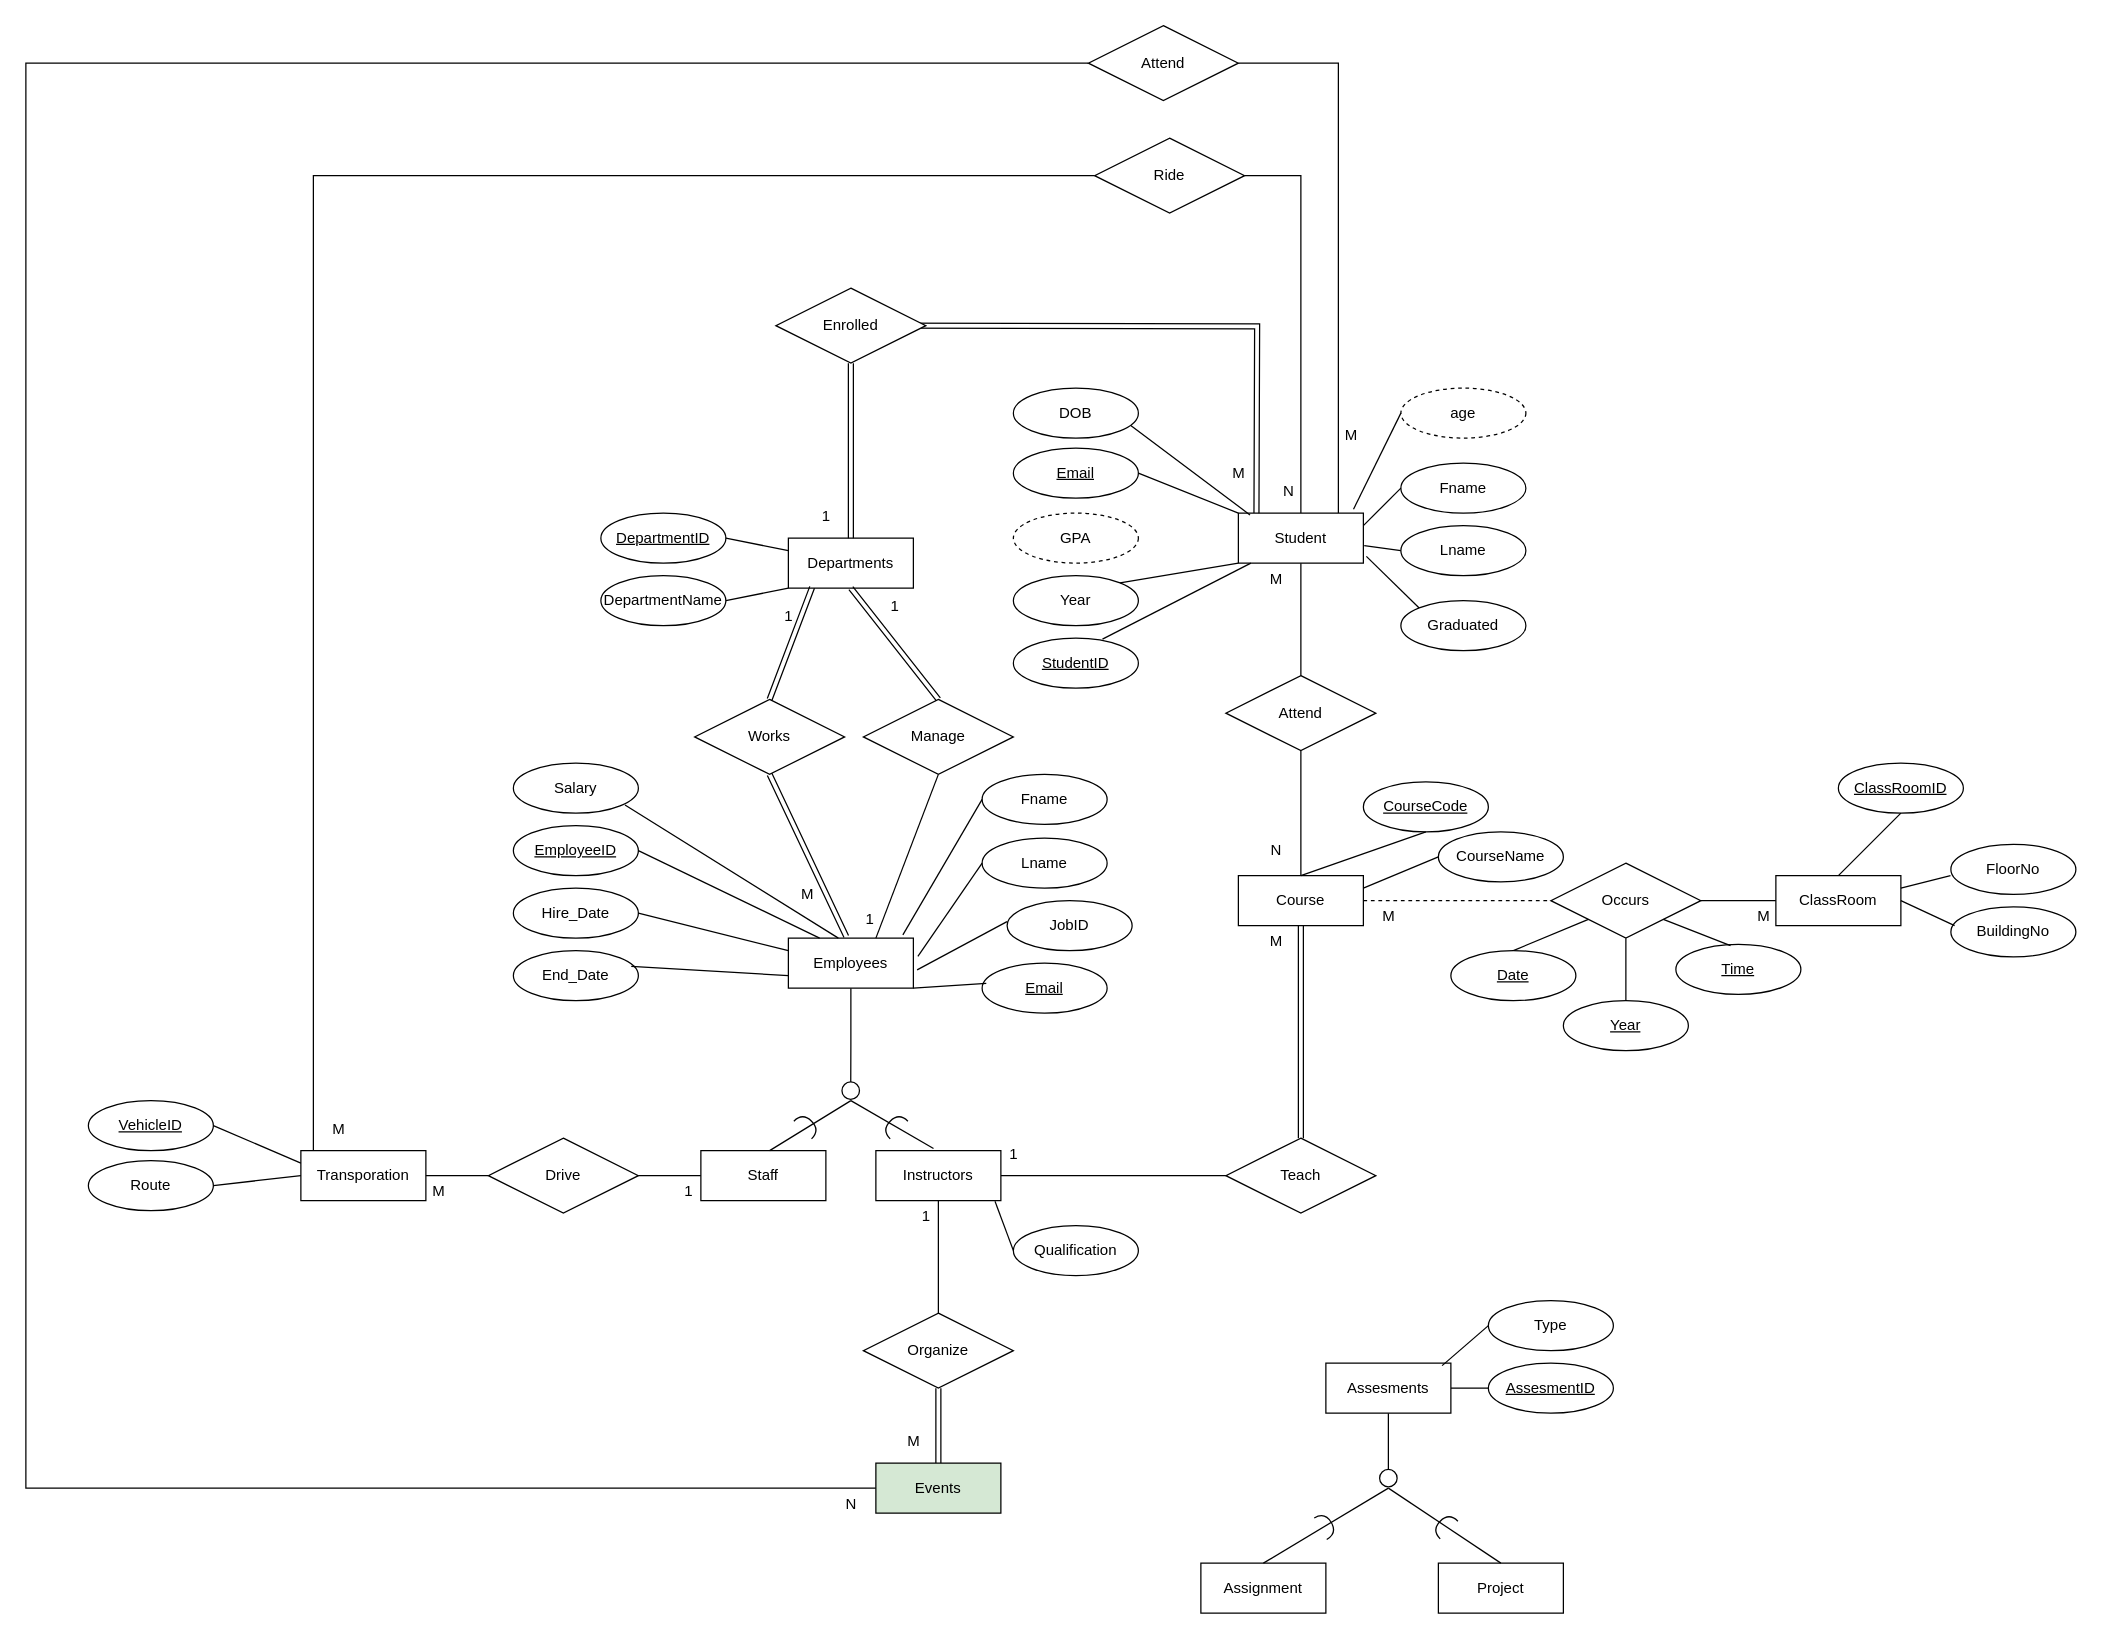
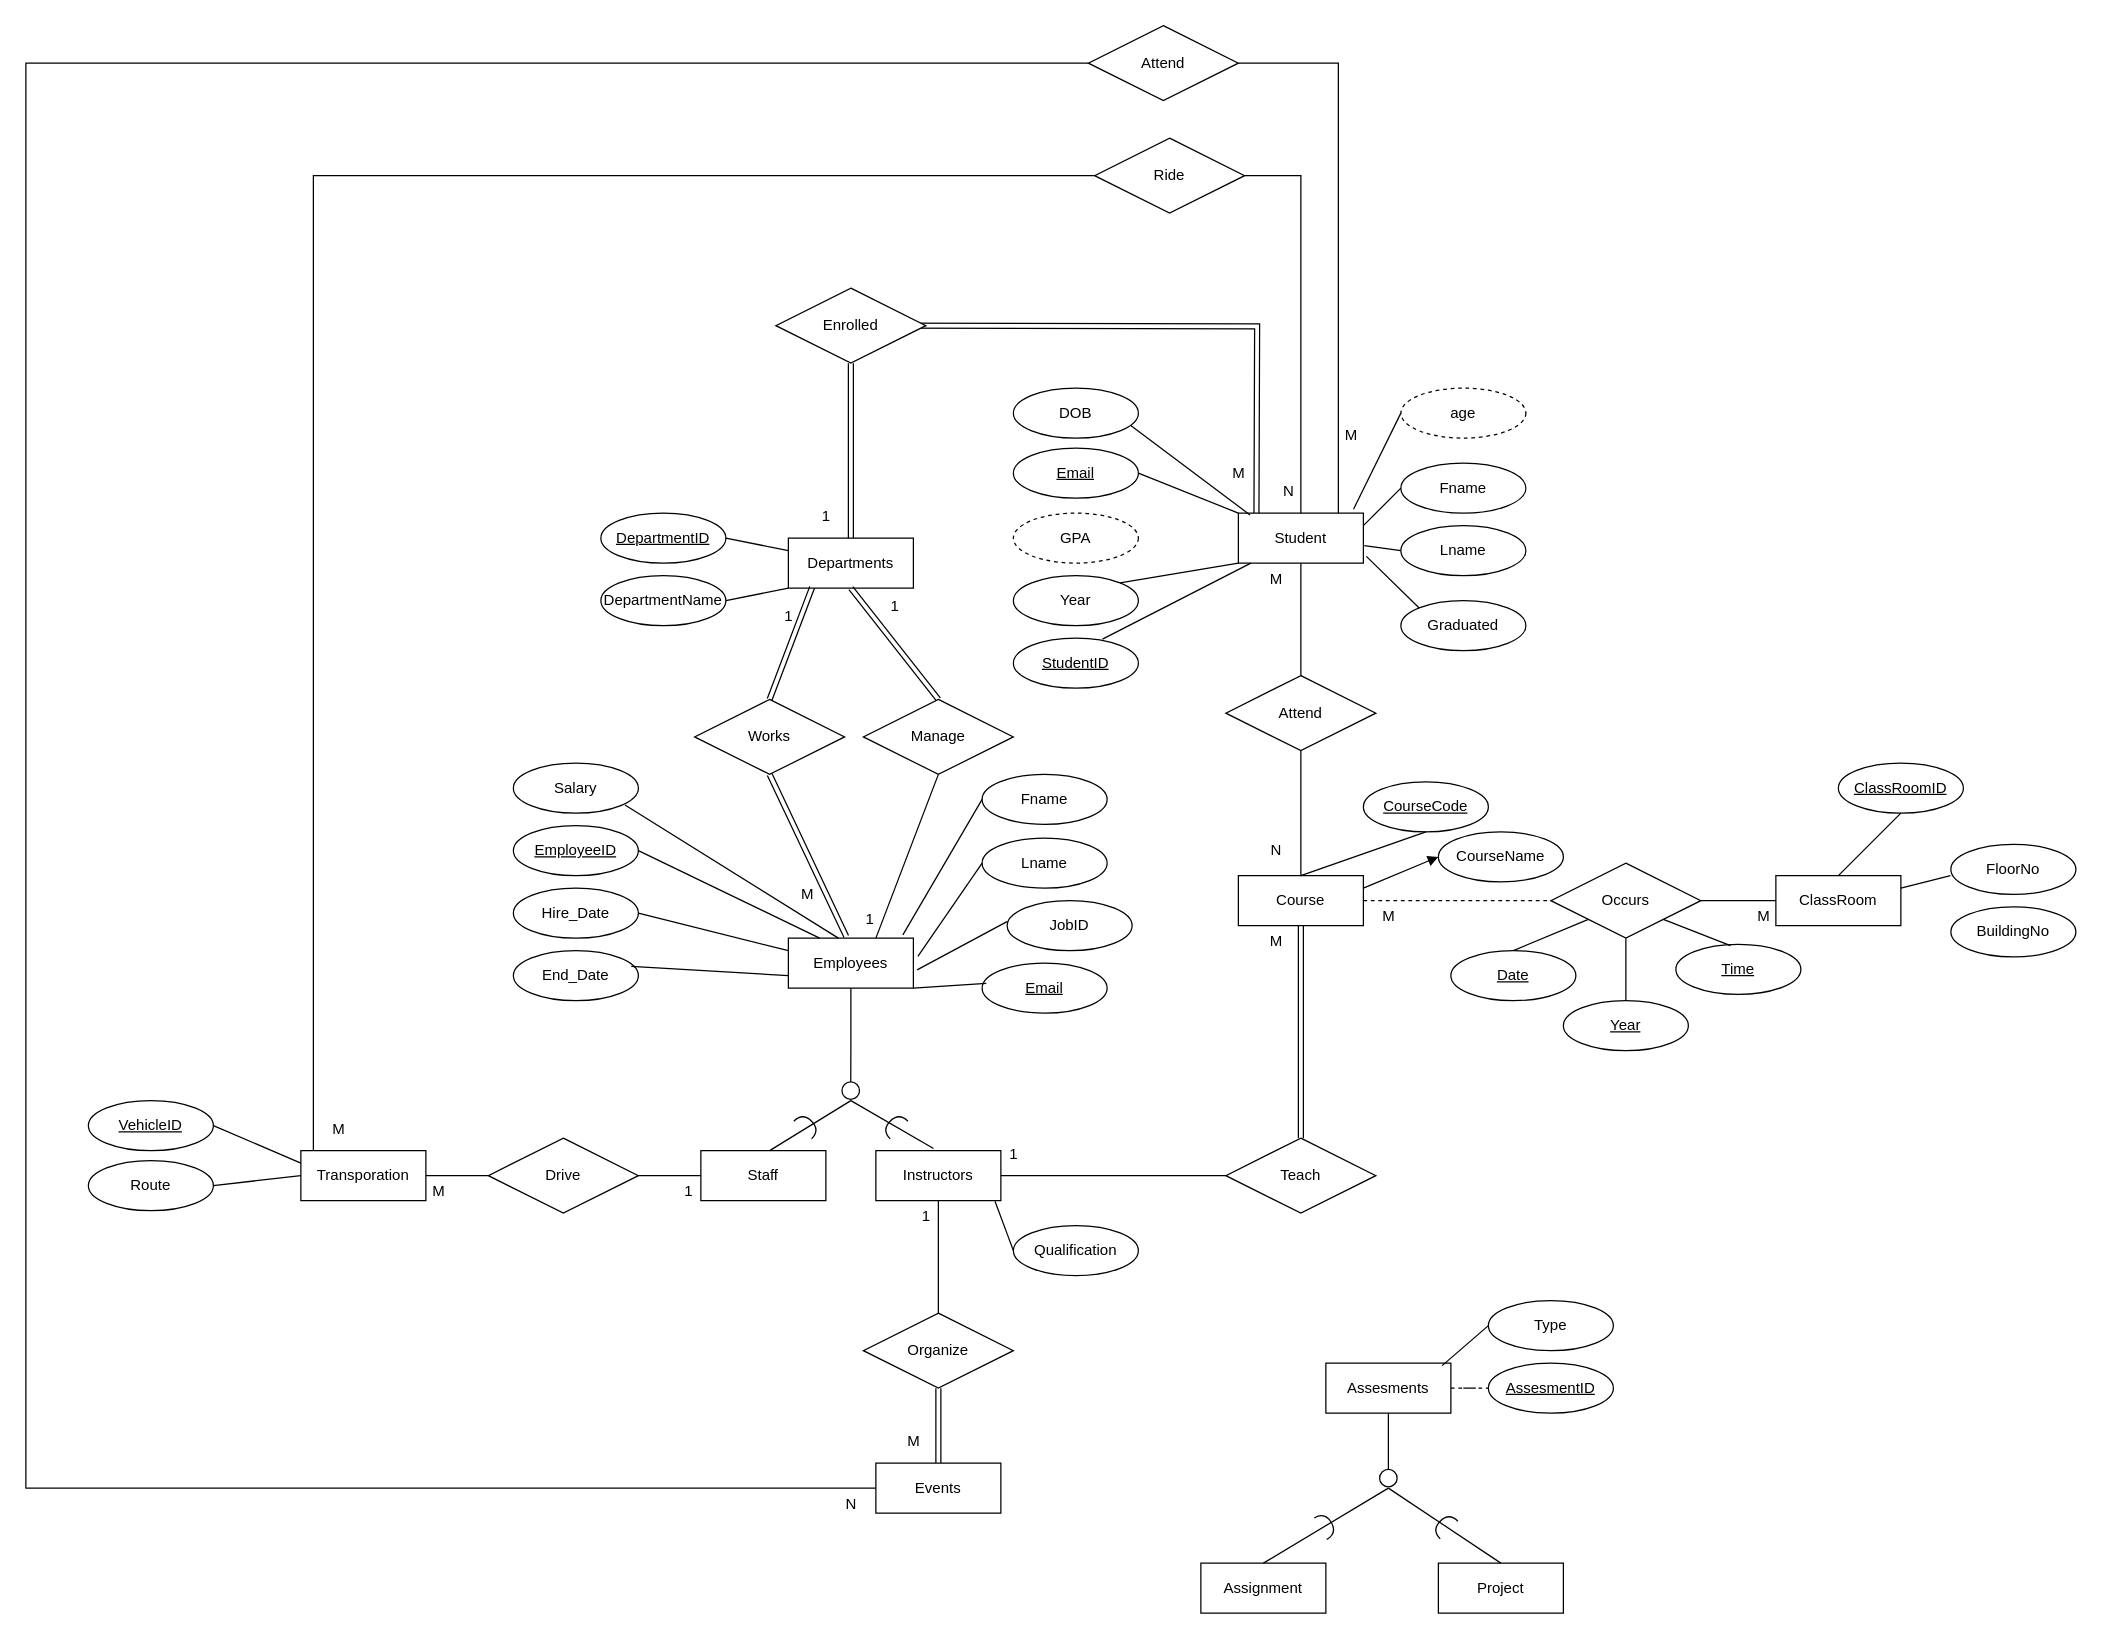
edge "CourseName" -- "Course": arrowhead none -> block
edge "ClassRoom" -- "BuildingNo": removed
edge "Assesments" -- "AssesmentID": style solid -> dashed
node "Events": fillcolor #d5e8d4 -> #ffffff
